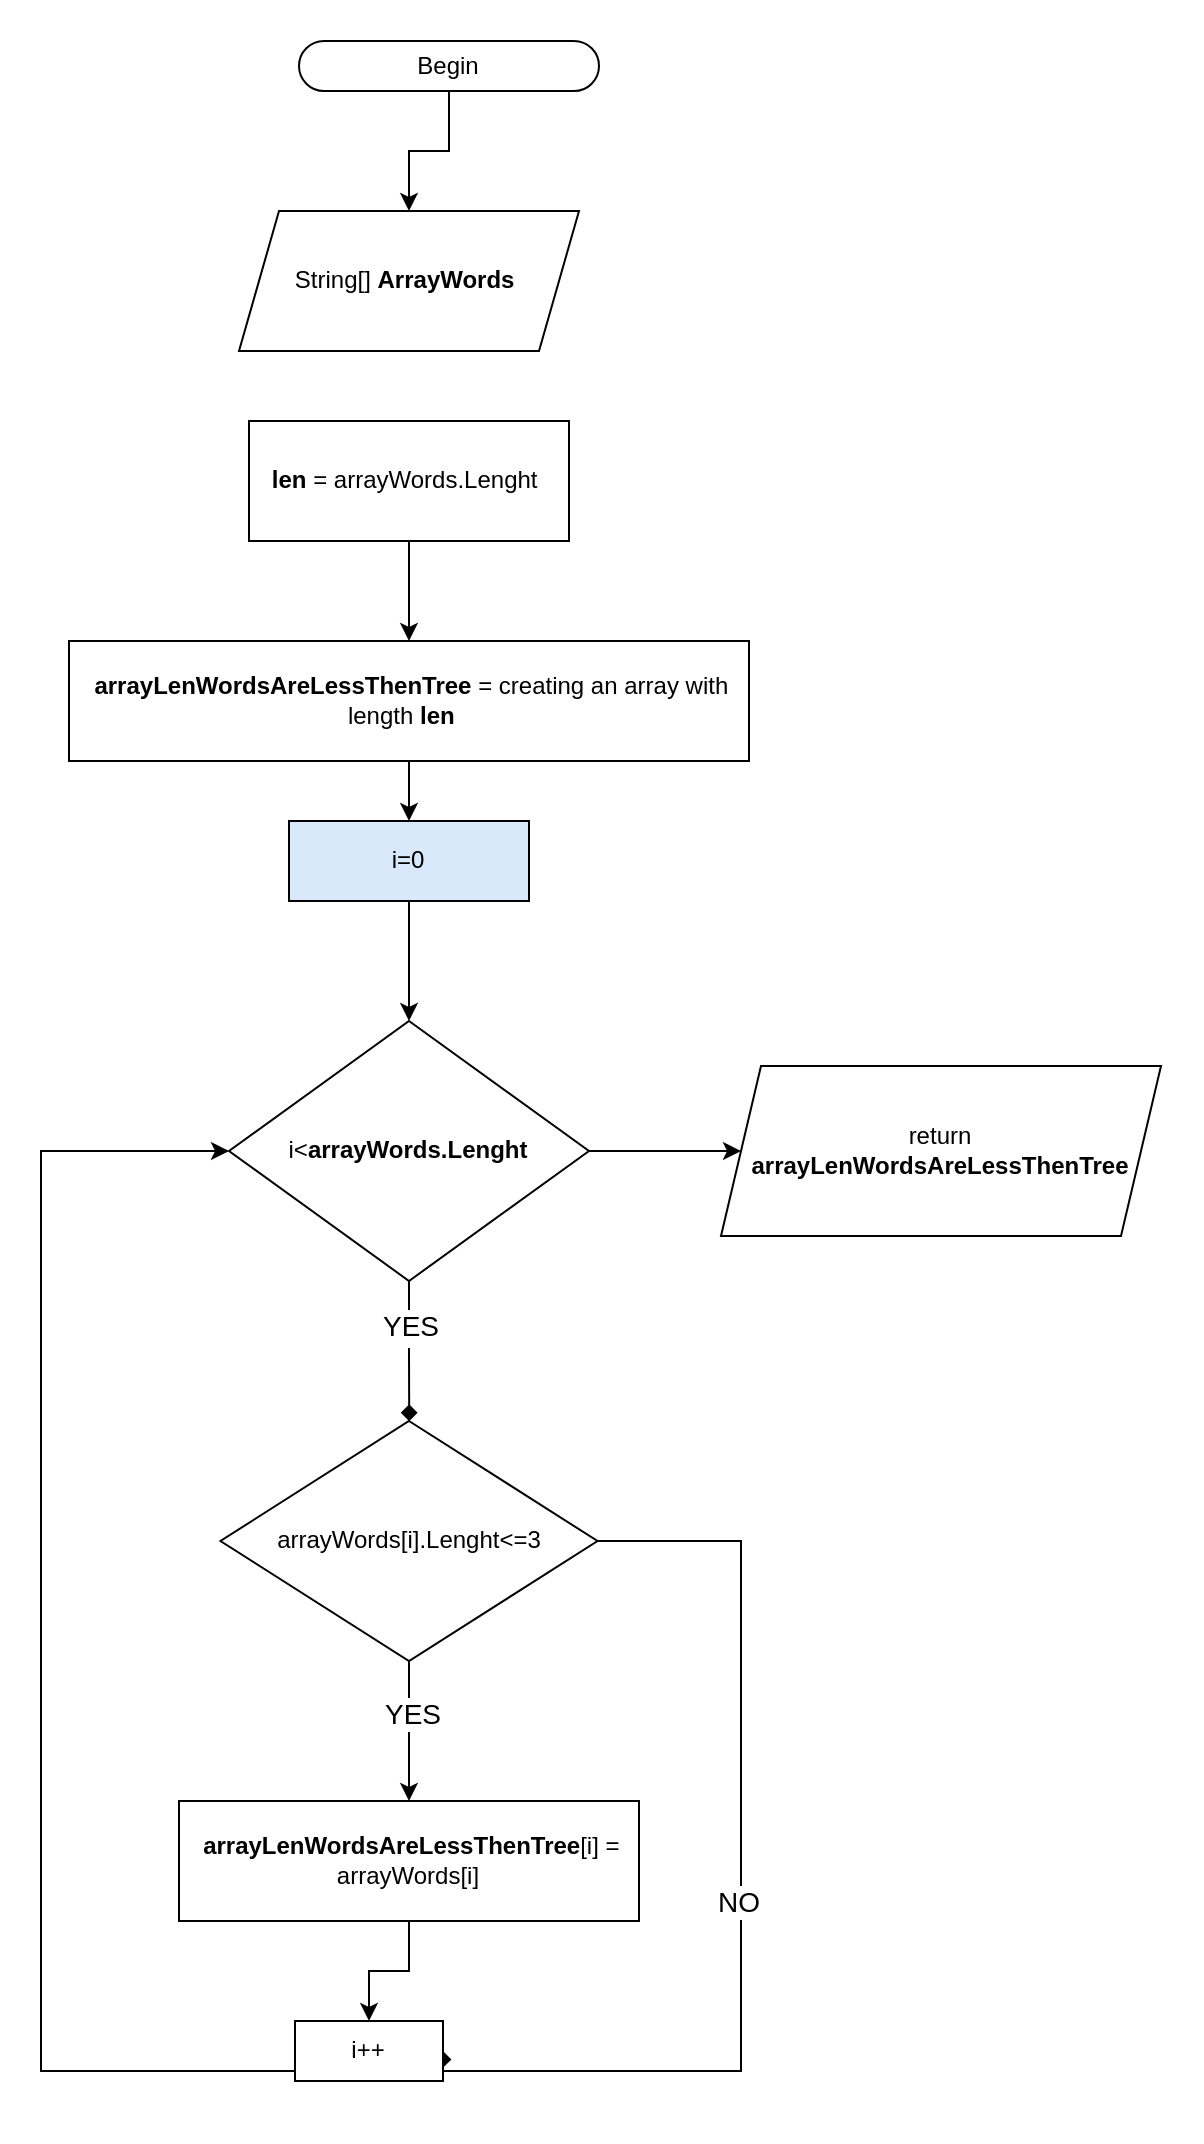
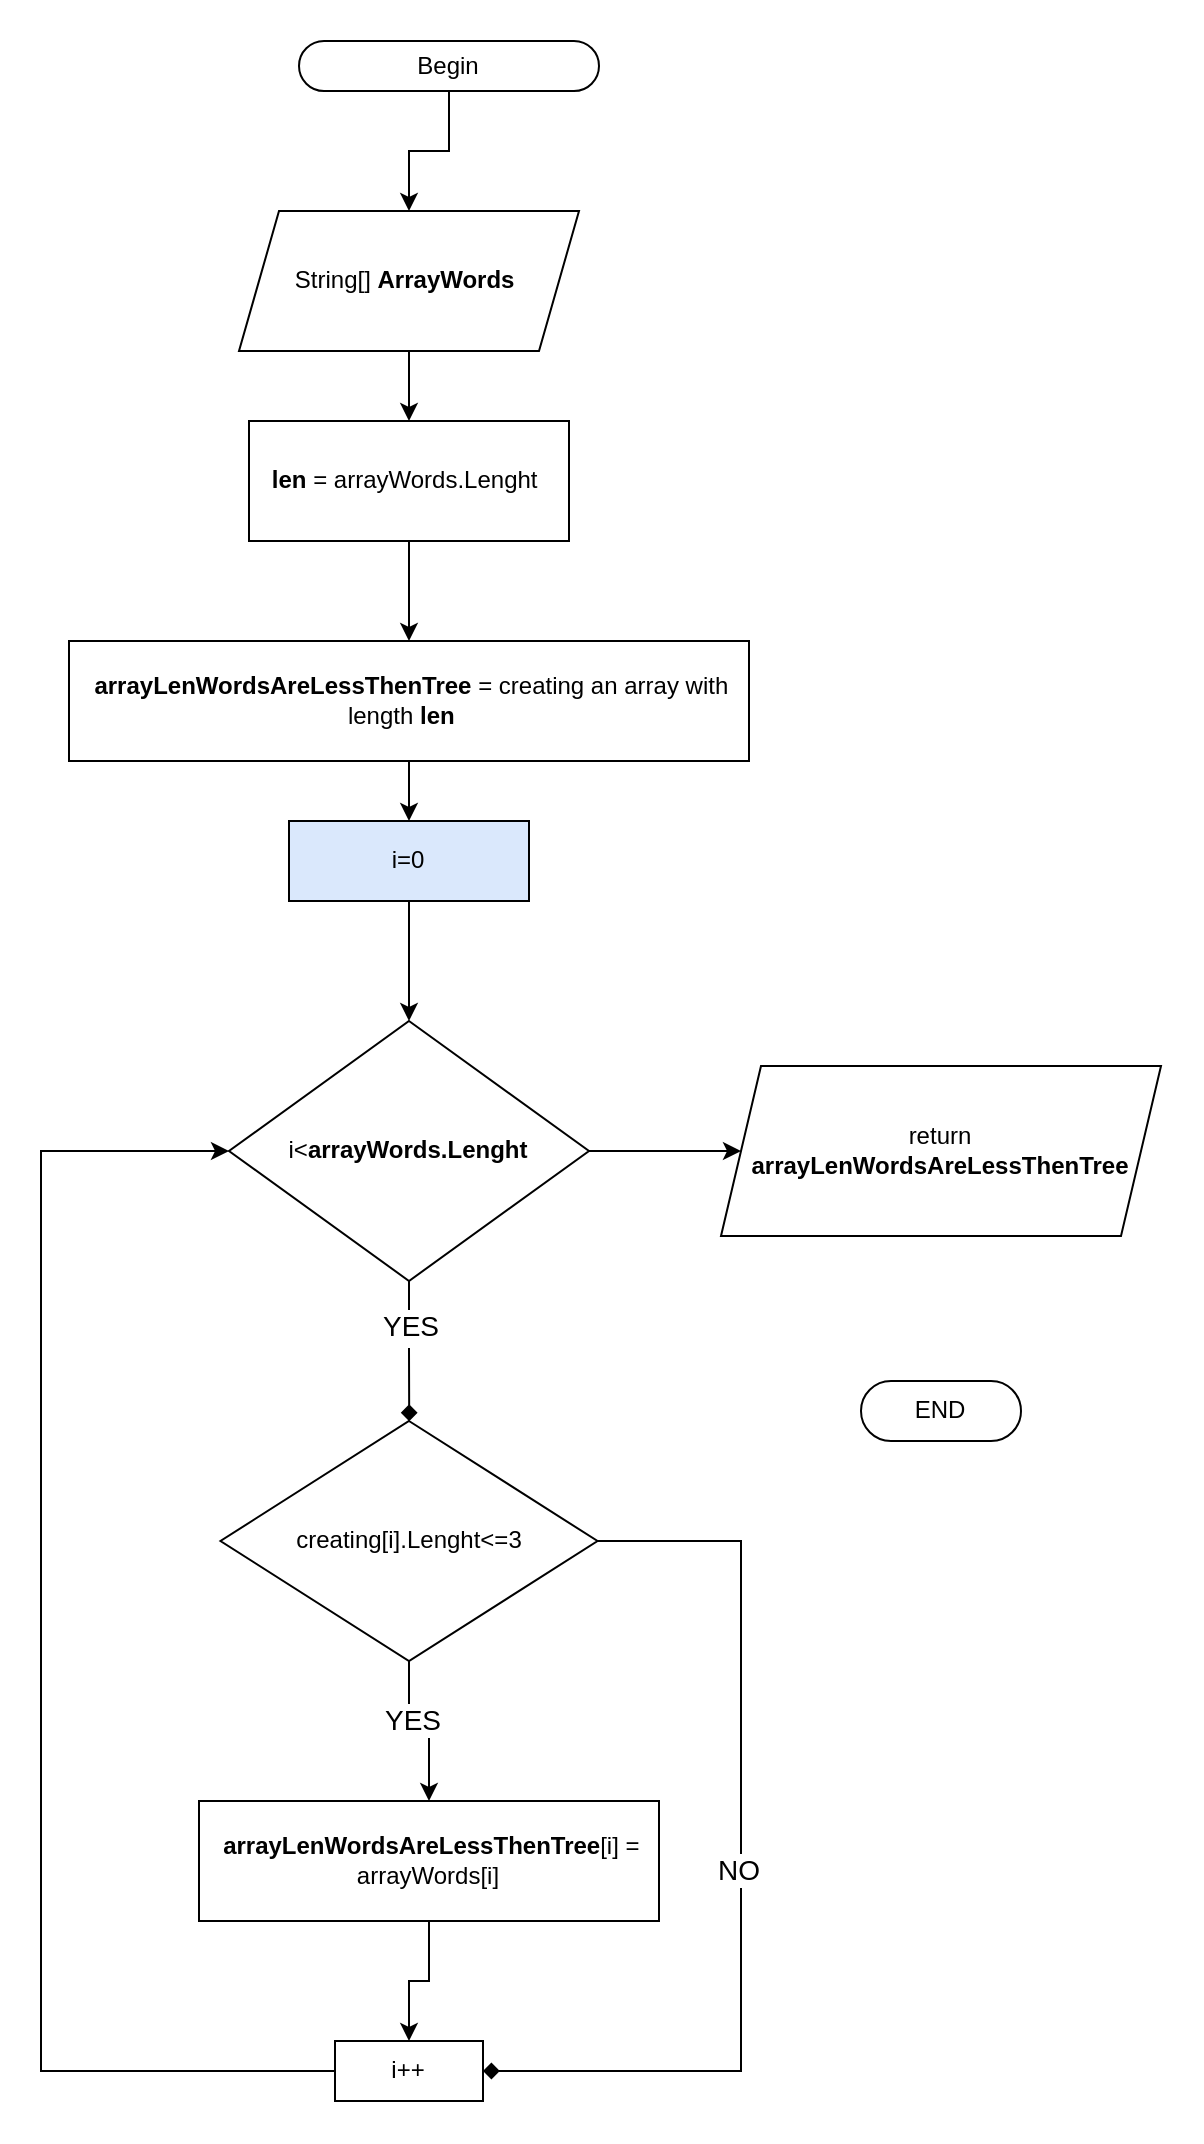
edge "String[] ArrayWords" -> "len = arrayWords.Lenght": added
node "END": added
node "arrayWords[i].Lenght<=3": label "arrayWords[i].Lenght<=3" -> "creating[i].Lenght<=3"
node "arrayLenWordsAreLessThenTree[i] = arrayWords[i]": moved (409, 1861) -> (429, 1861)
node "i++": moved (369, 2051) -> (409, 2071)
